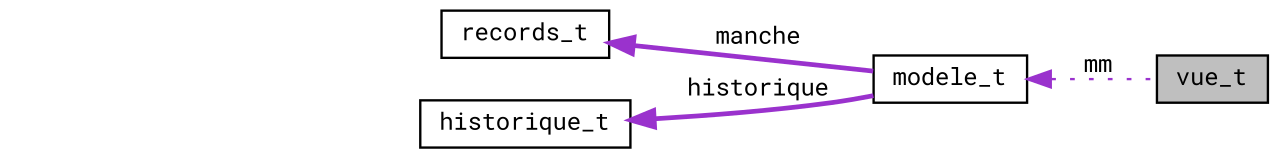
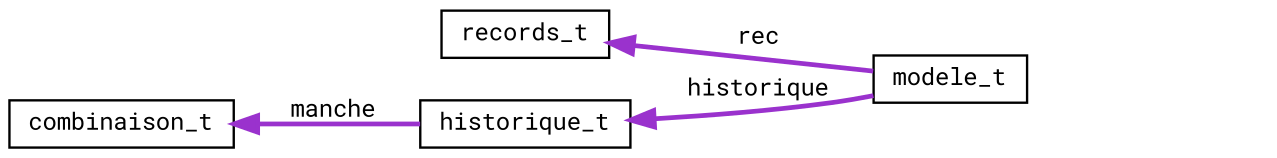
edge "modele_t" -> "records_t": label " manche" -> " rec"
node "vue_t": removed
node "combinaison_t": added
